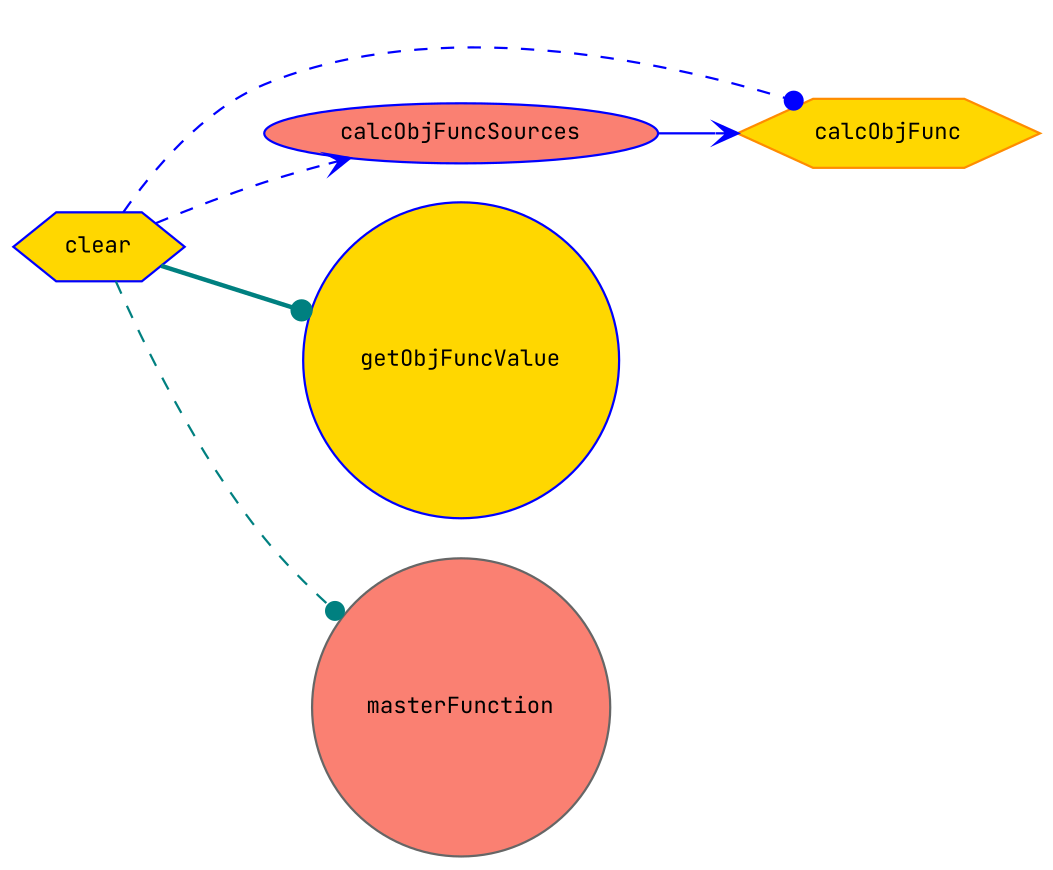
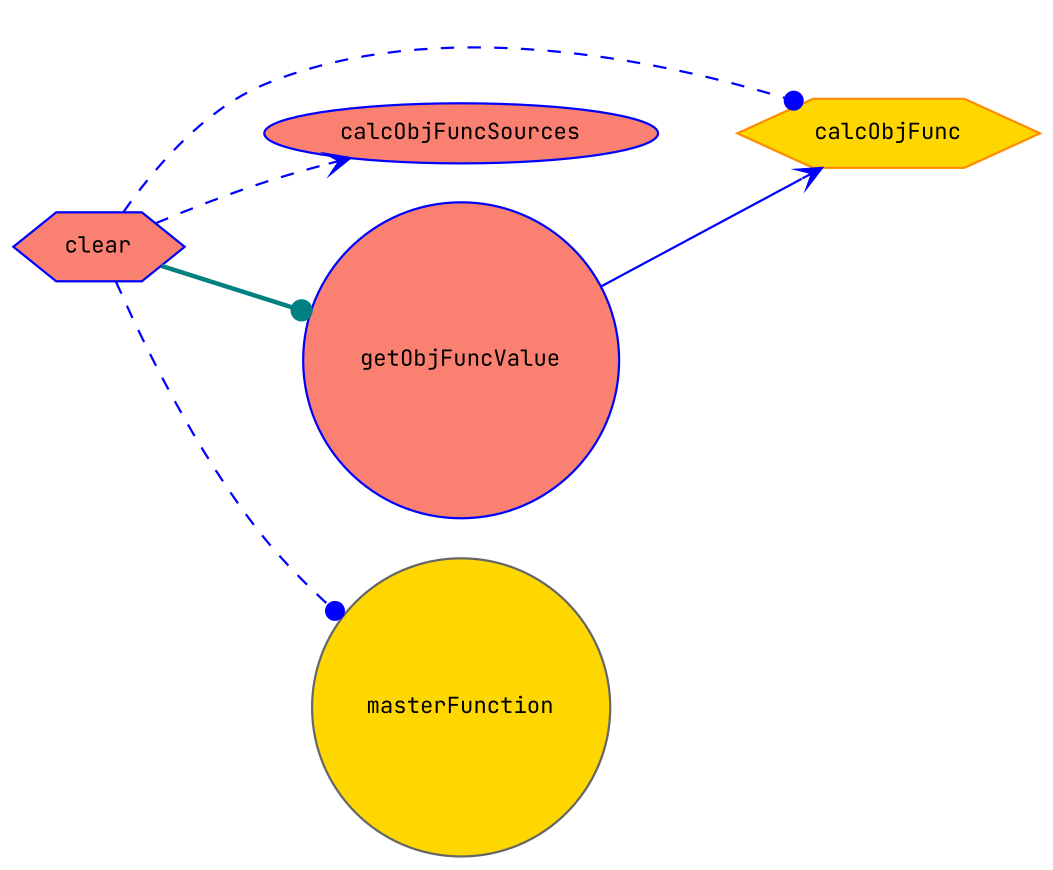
edge "calcObjFuncSources" -> "calcObjFunc": now "getObjFuncValue" -> "calcObjFunc"
node "clear": fillcolor gold -> salmon
node "getObjFuncValue": fillcolor gold -> salmon
edge "clear" -> "masterFunction": color teal -> blue
node "masterFunction": fillcolor salmon -> gold
